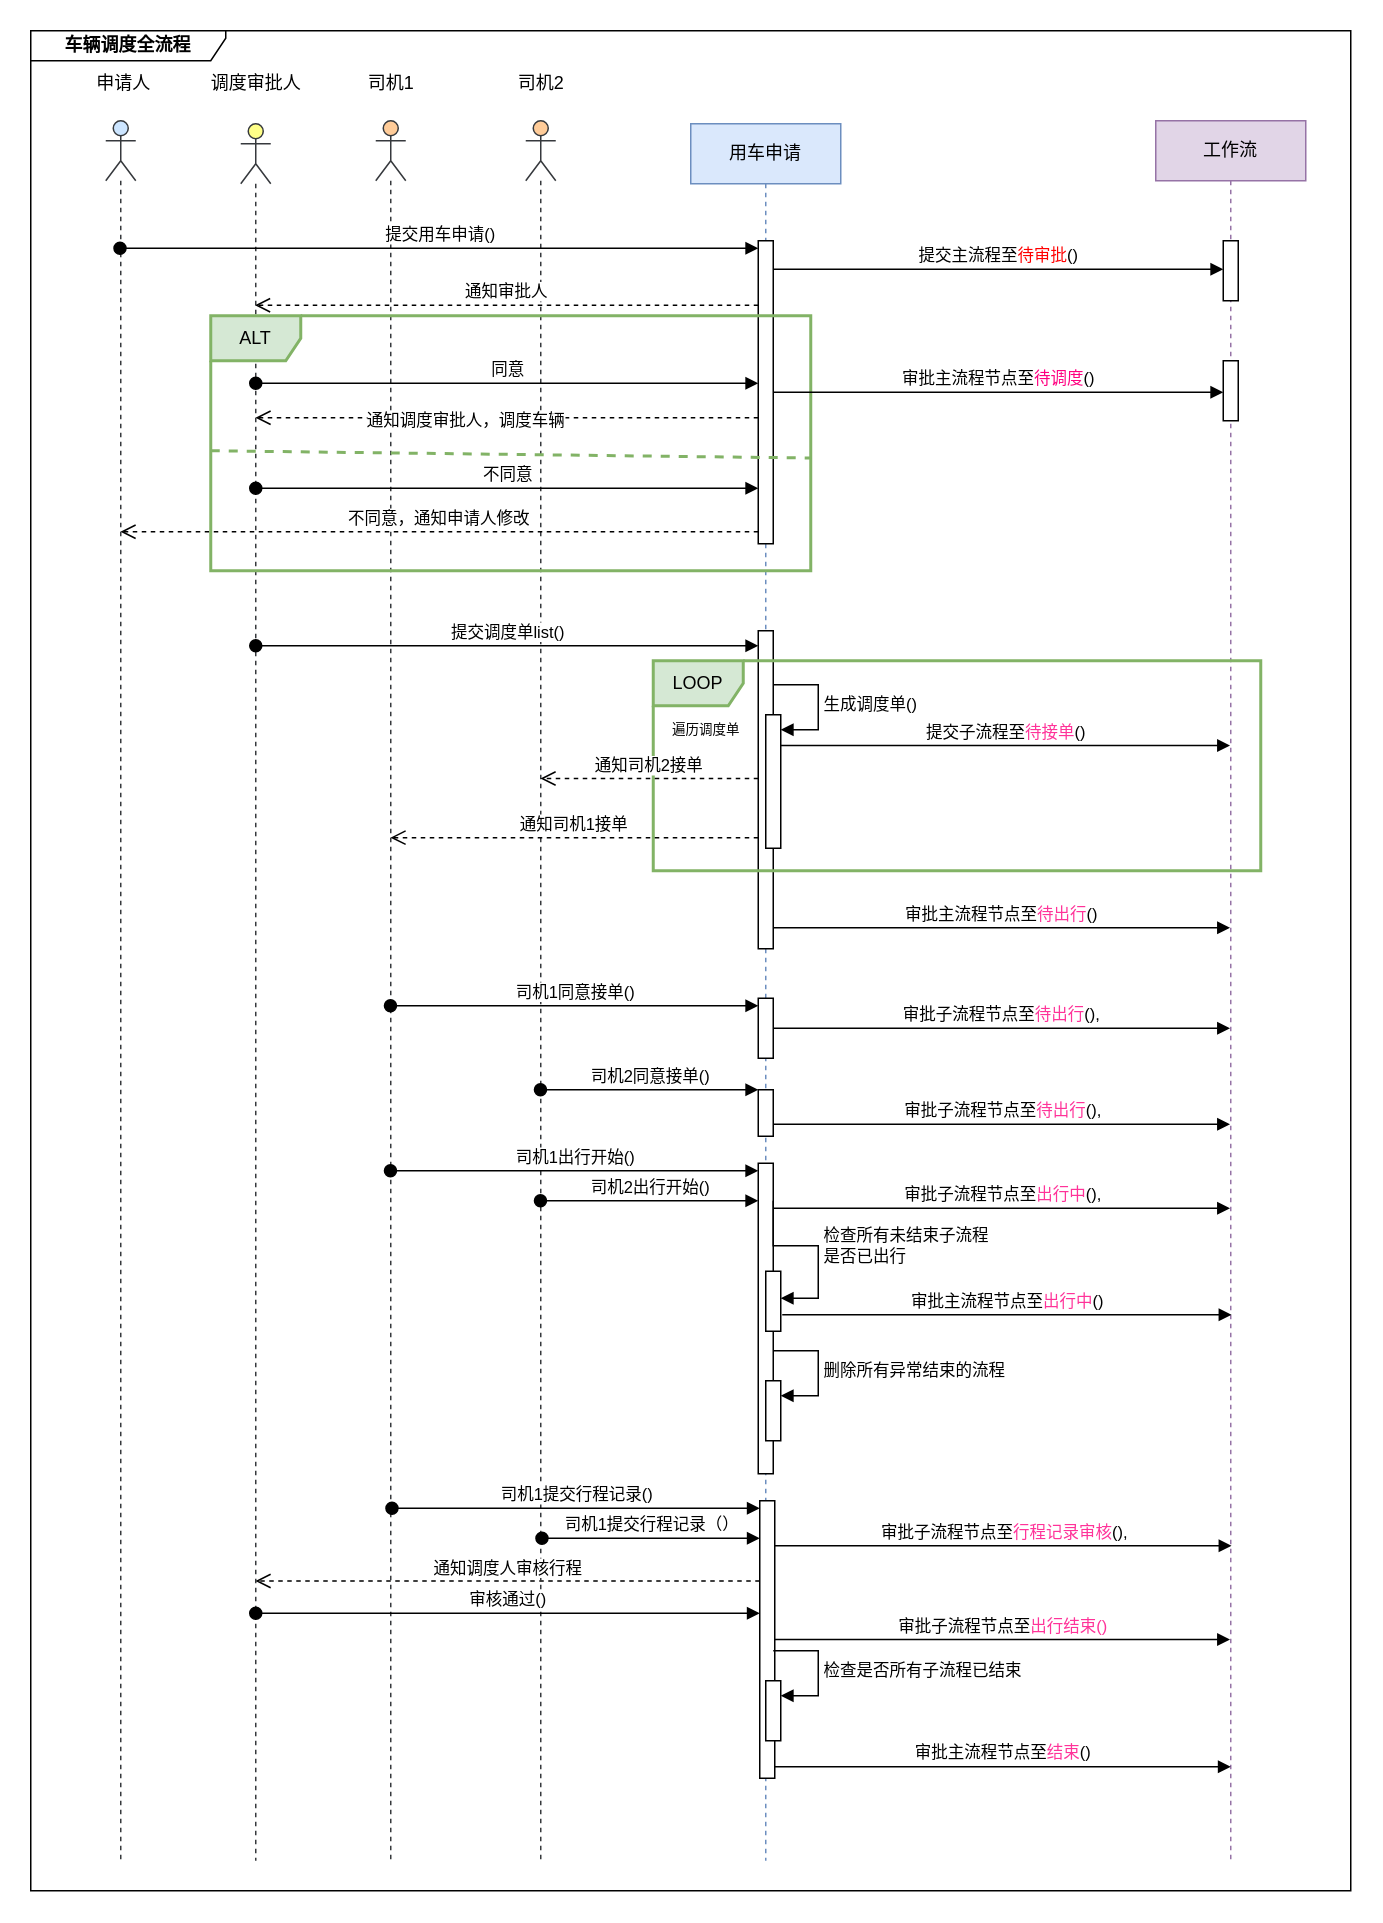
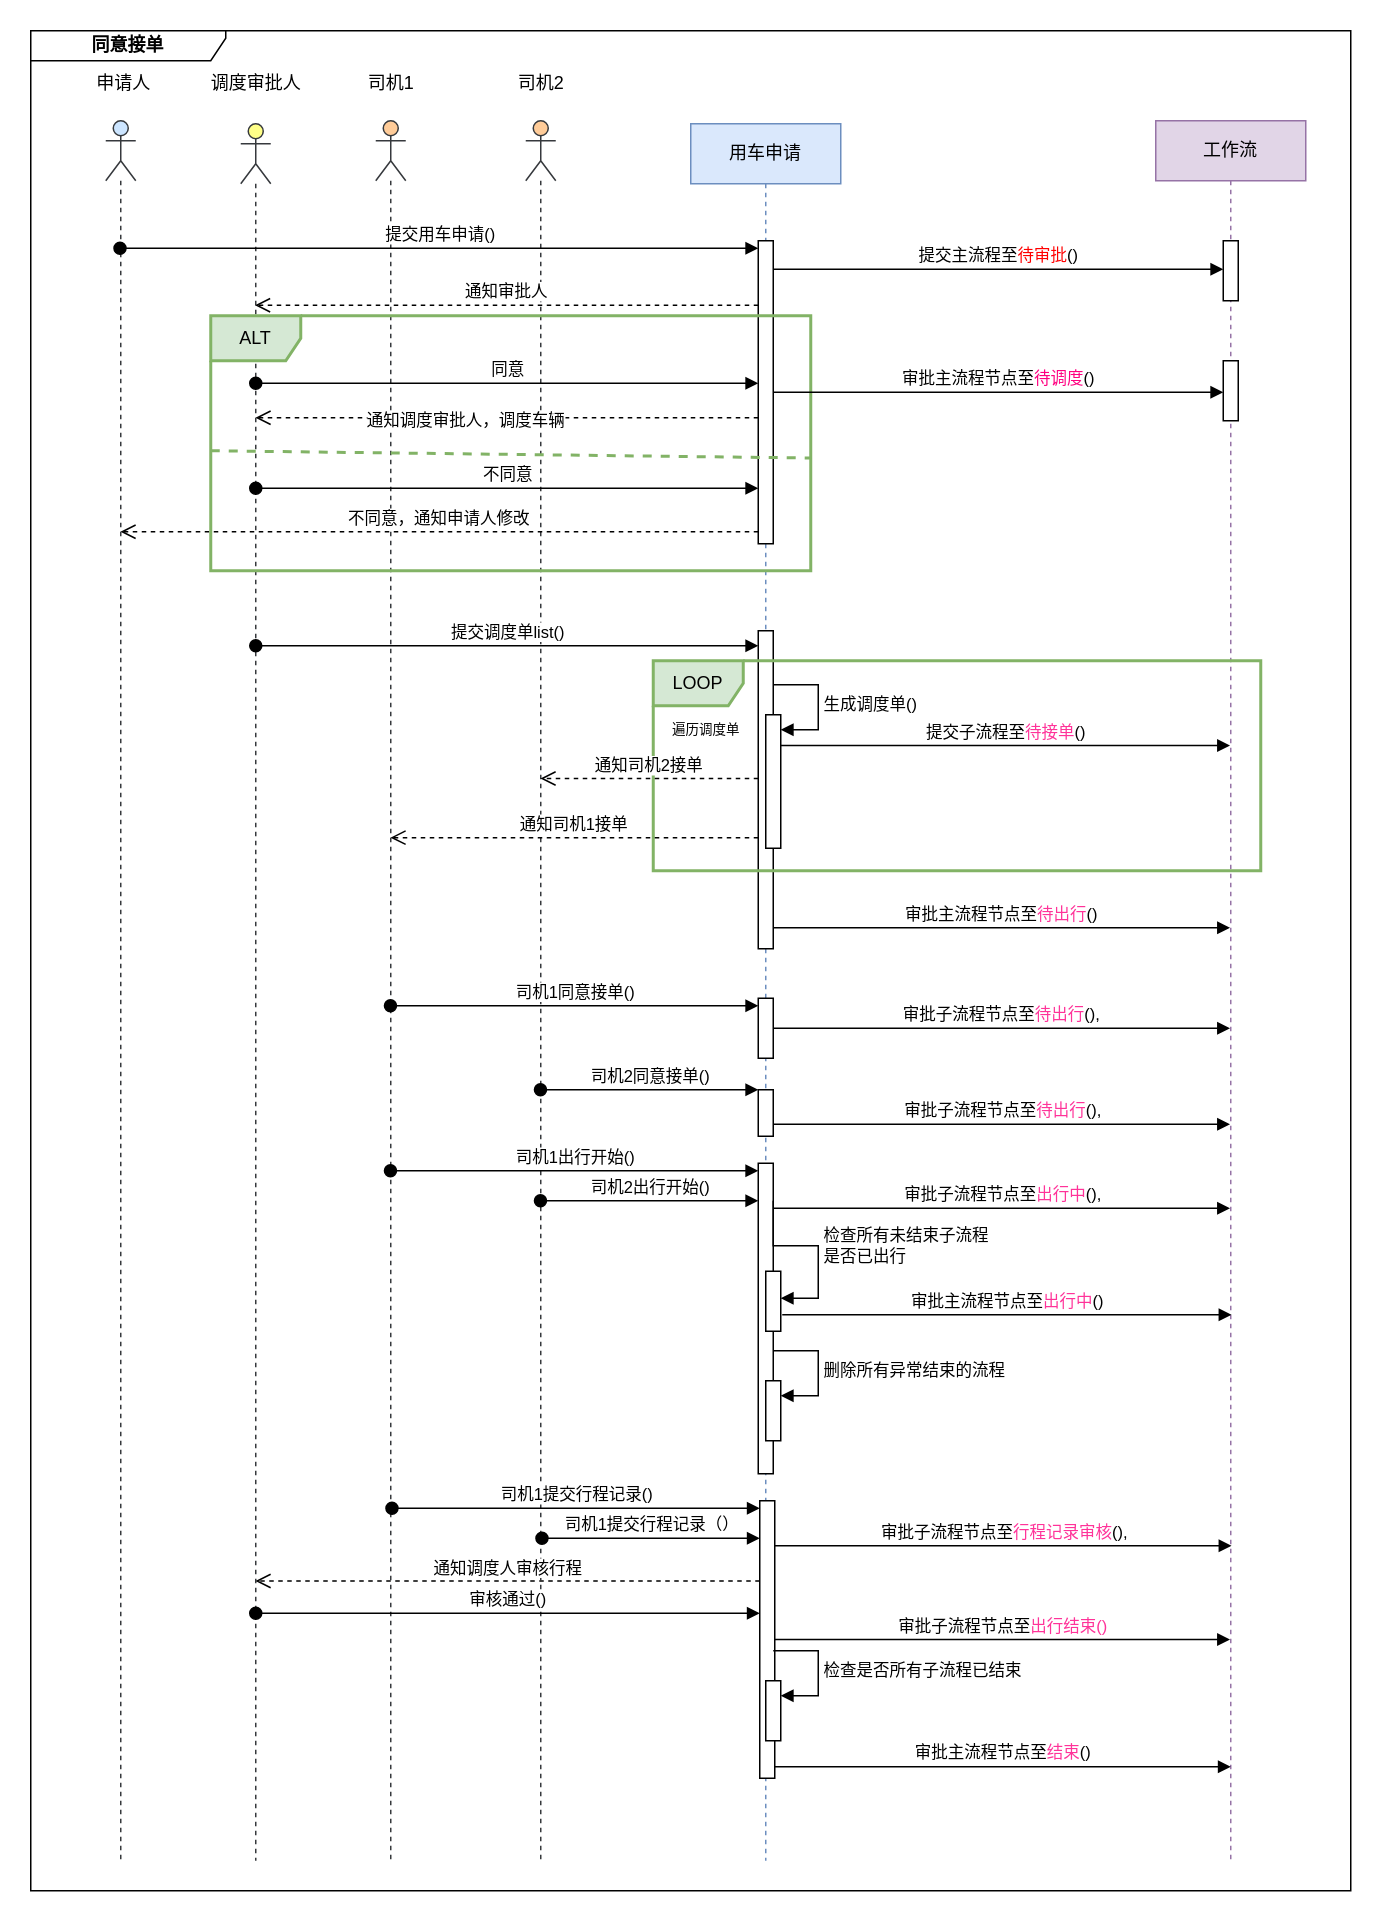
node "车辆调度全流程": label "车辆调度全流程" -> "同意接单"
